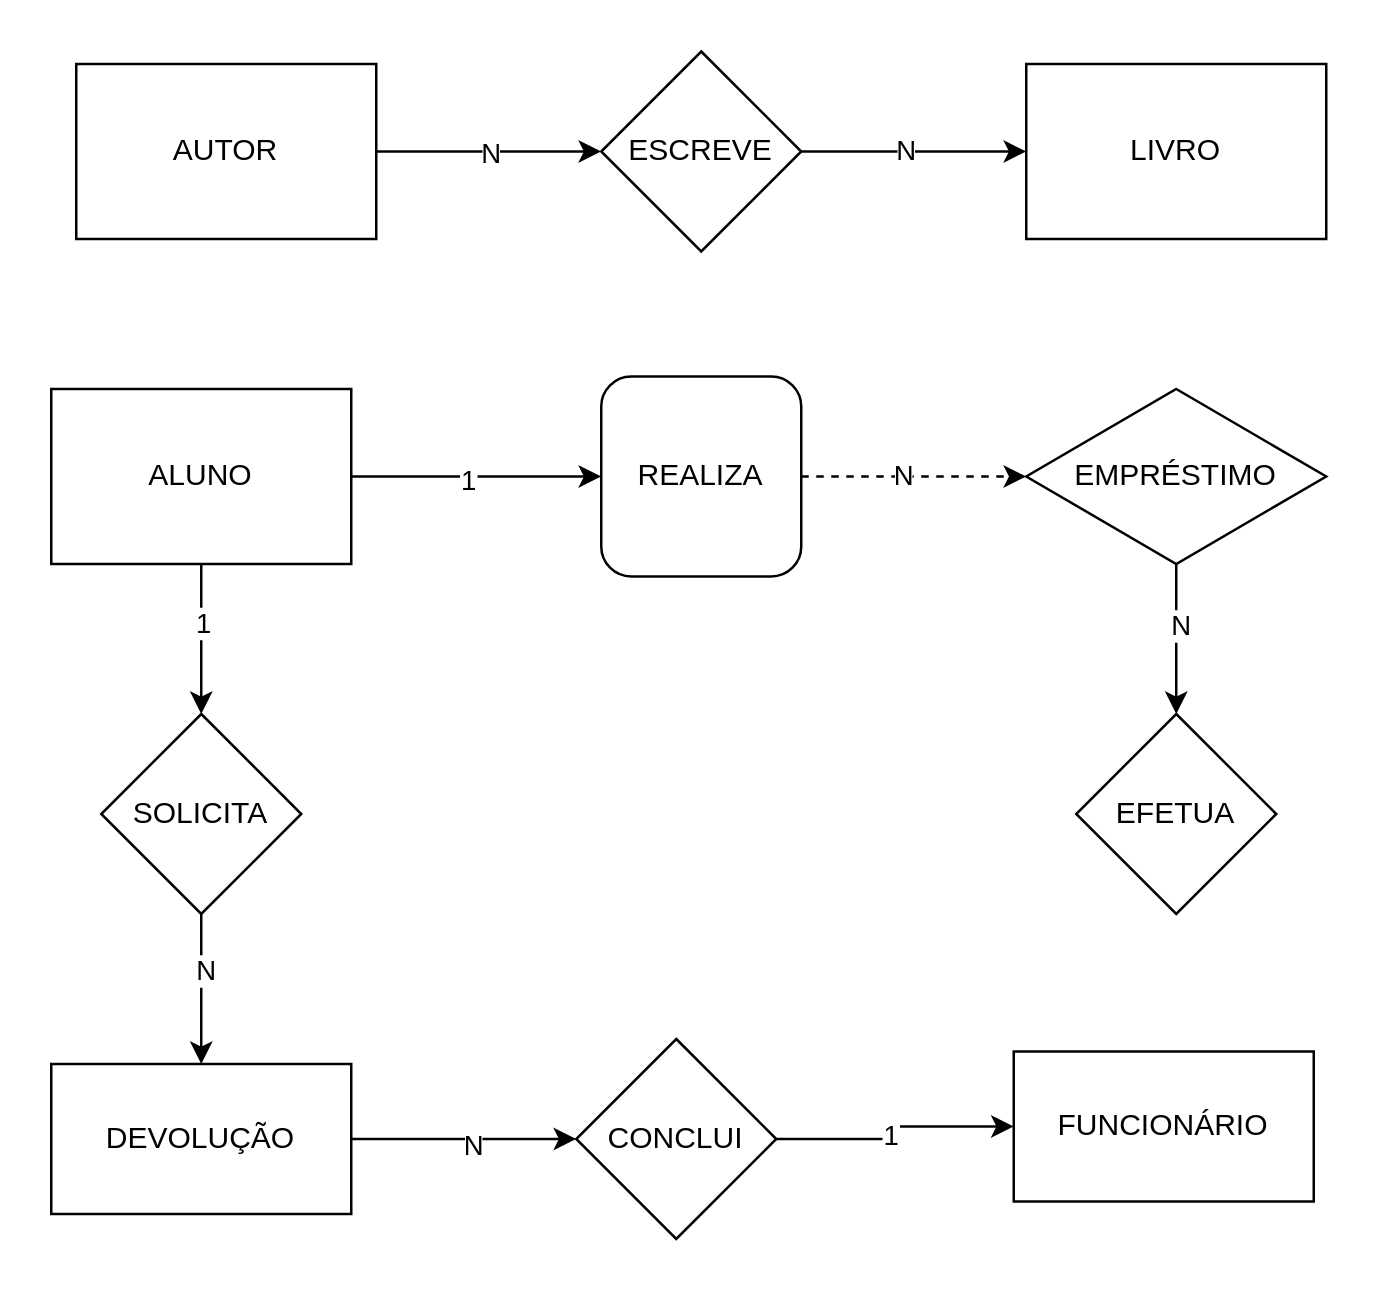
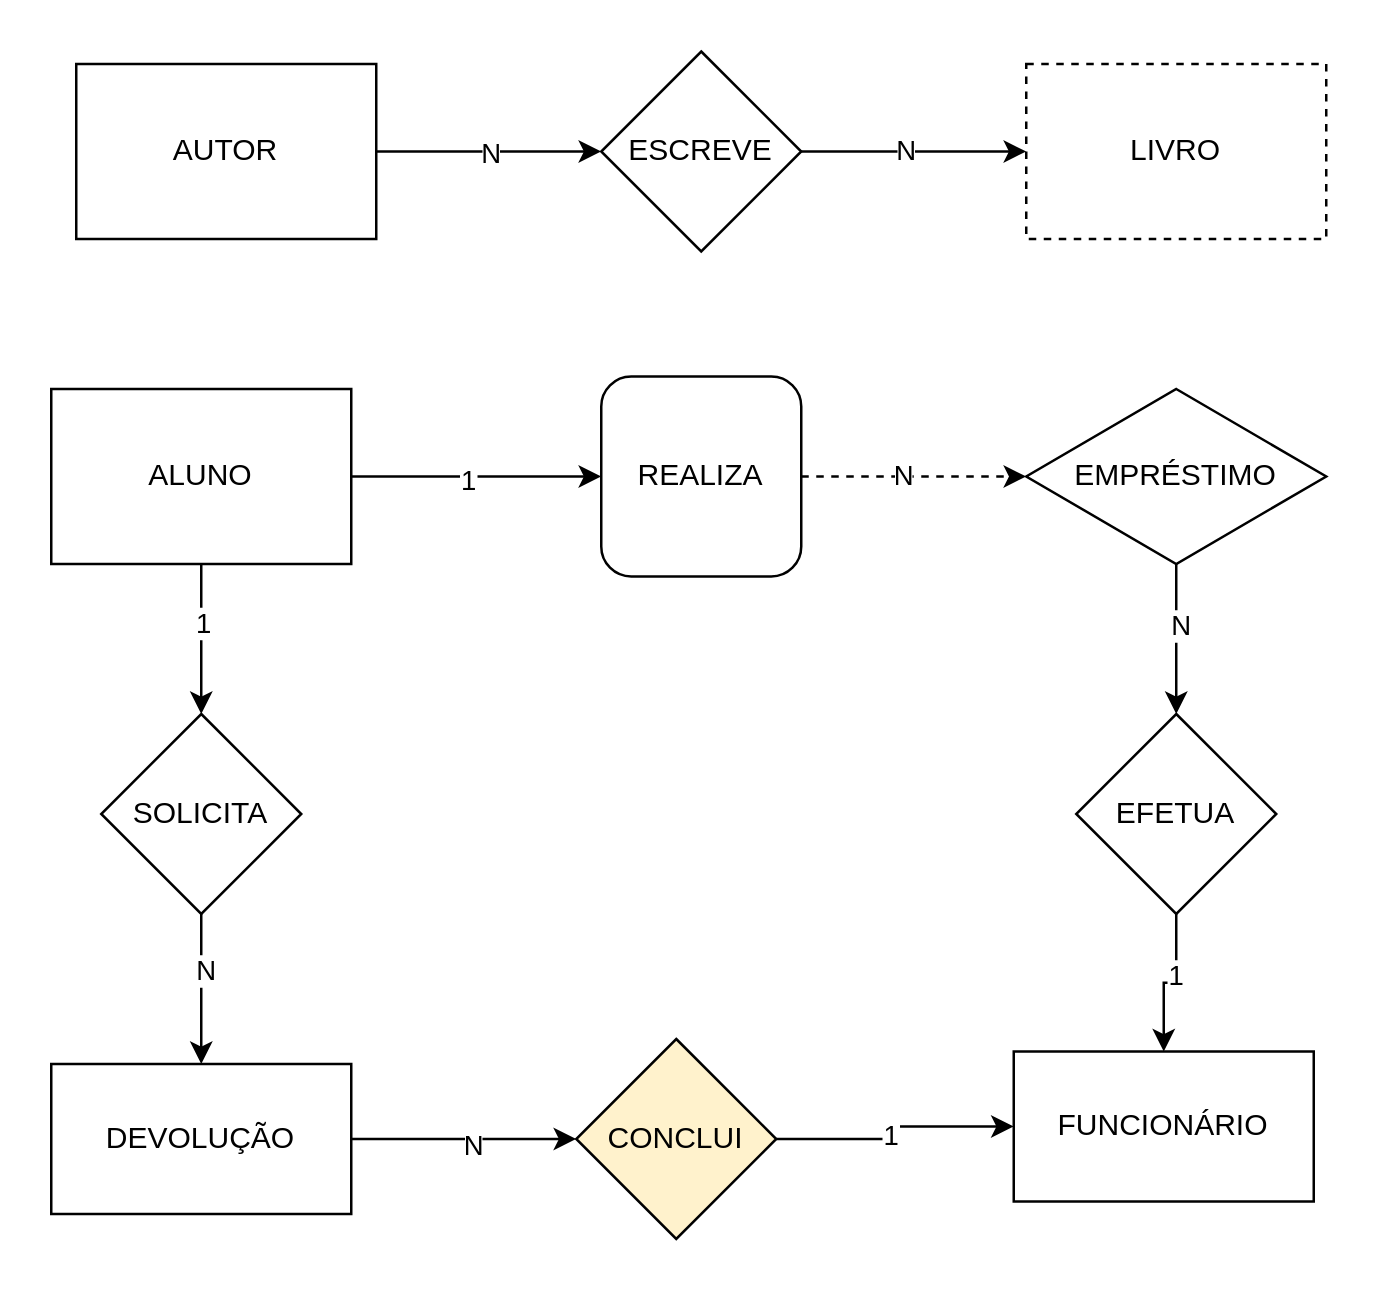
node "LIVRO": style solid -> dashed
edge "EFETUA" -> "FUNCIONÁRIO": added, label "1"
node "CONCLUI": fillcolor #ffffff -> #fff2cc
